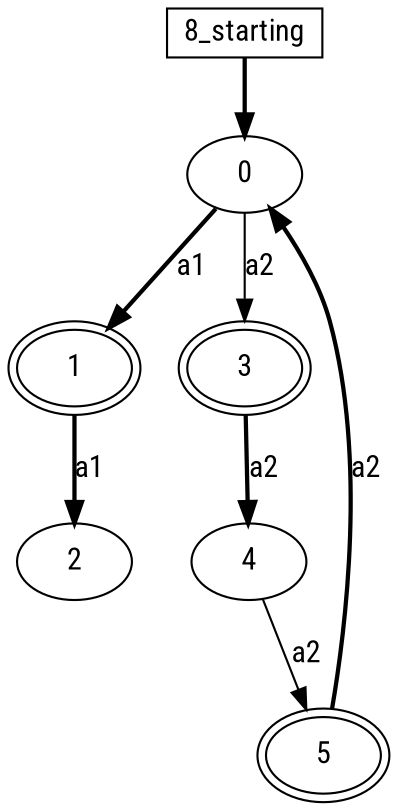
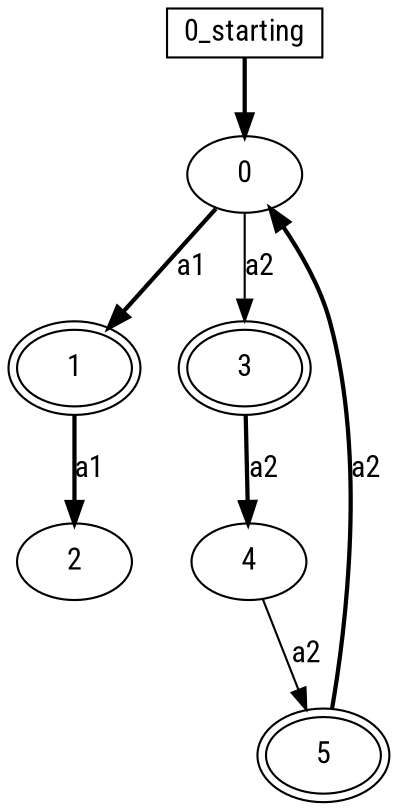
node "8_starting": label "8_starting" -> "0_starting"
